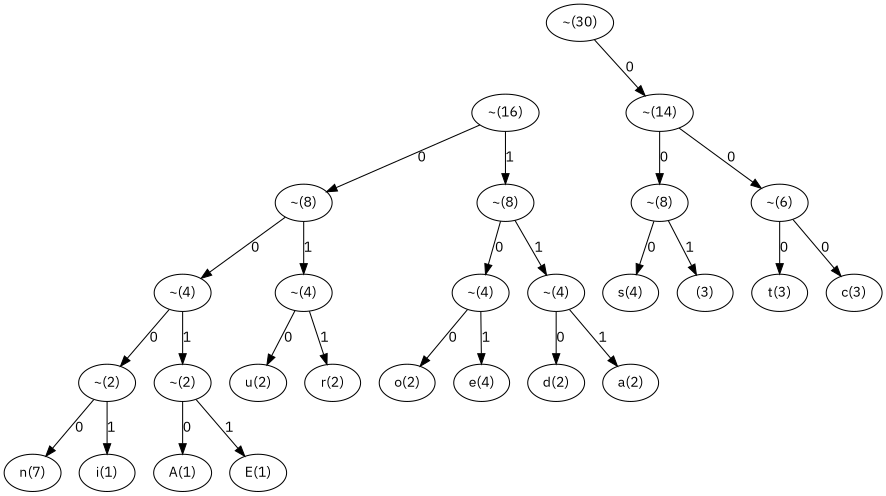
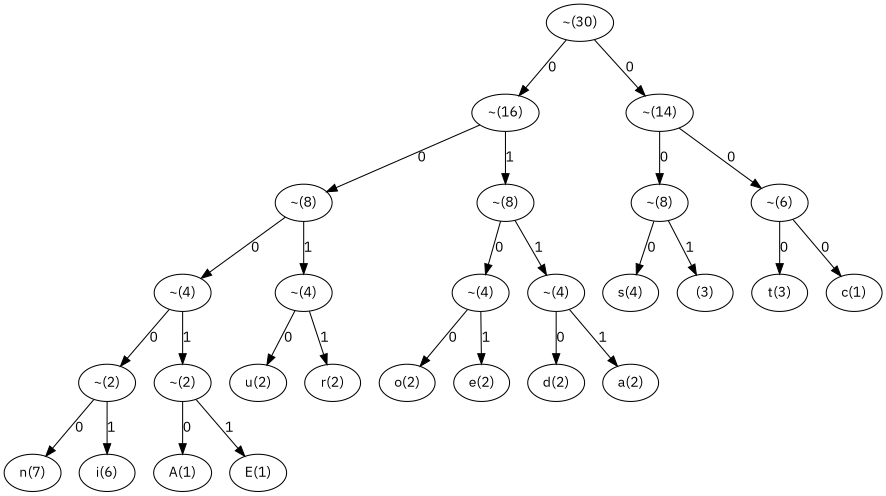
edge "~(30)" -> "~(16)": added, label "0"
node "c(3)": label "c(3)" -> "c(1)"
node "e(4)": label "e(4)" -> "e(2)"
node "i(1)": label "i(1)" -> "i(6)"
